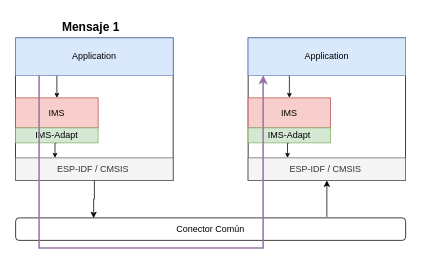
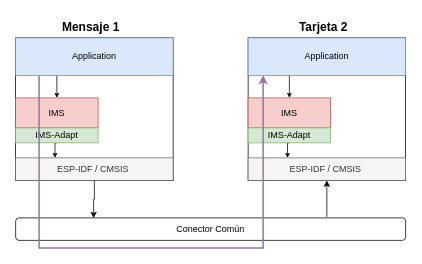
node "Tarjeta 2": added
